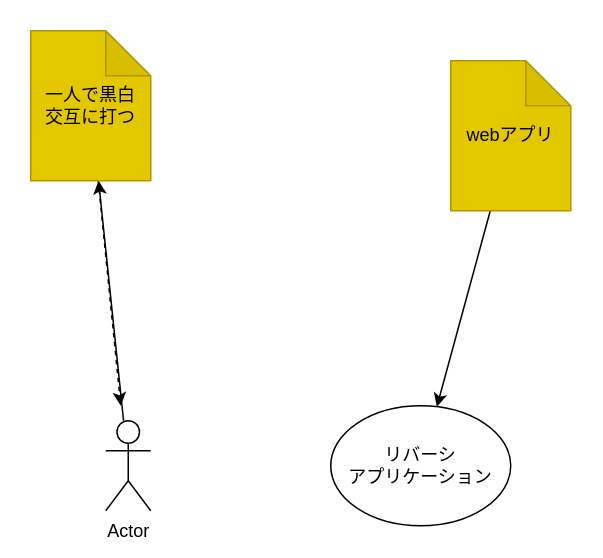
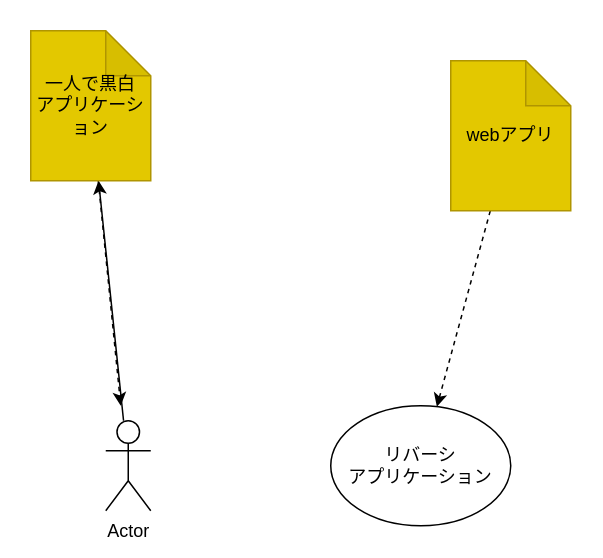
node "一人で黒白 交互に打つ": label "一人で黒白 交互に打つ" -> "一人で黒白 アプリケーション"
edge "webアプリ" -> "リバーシ アプリケーション": style solid -> dashed
